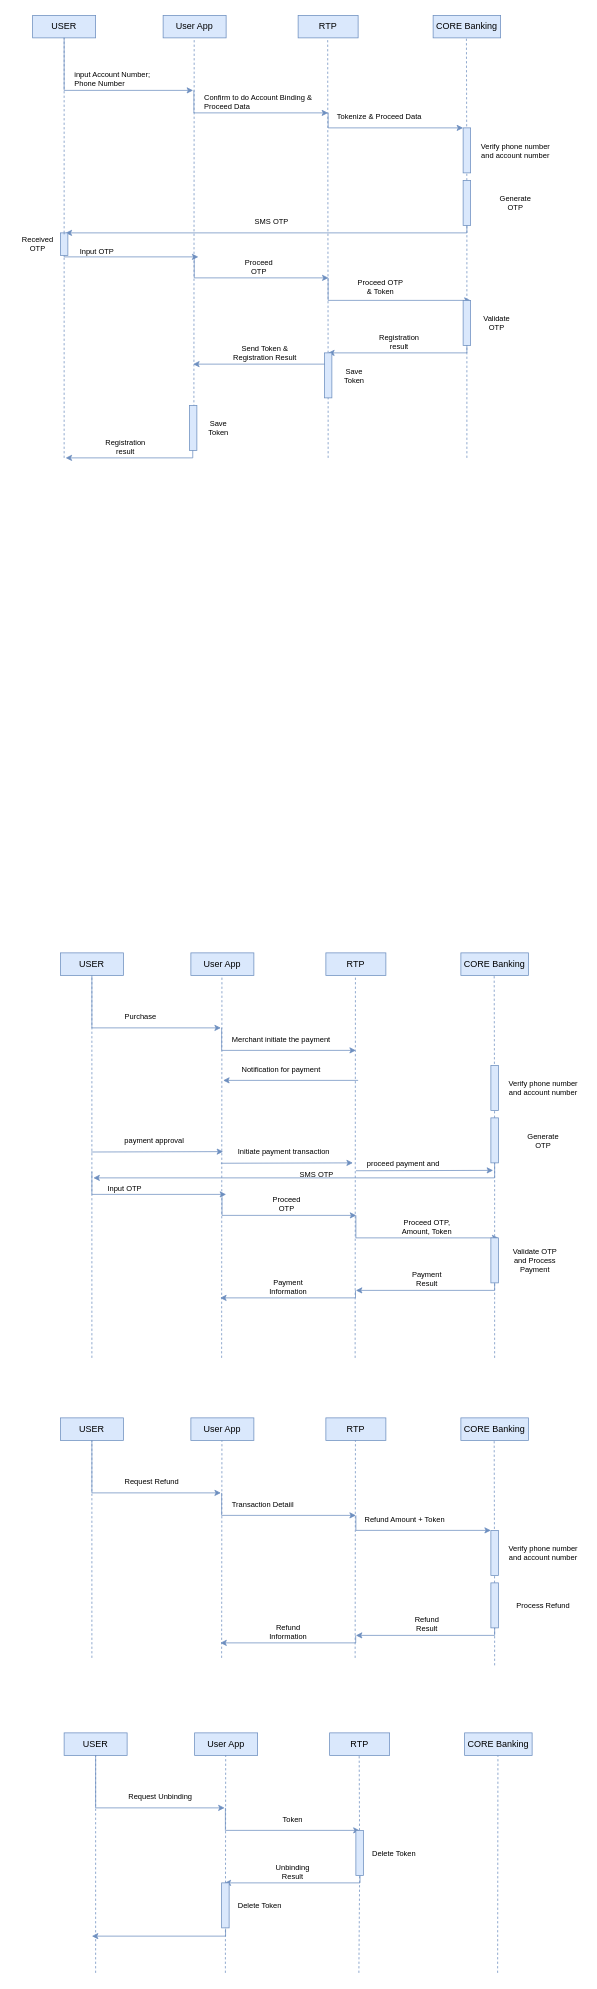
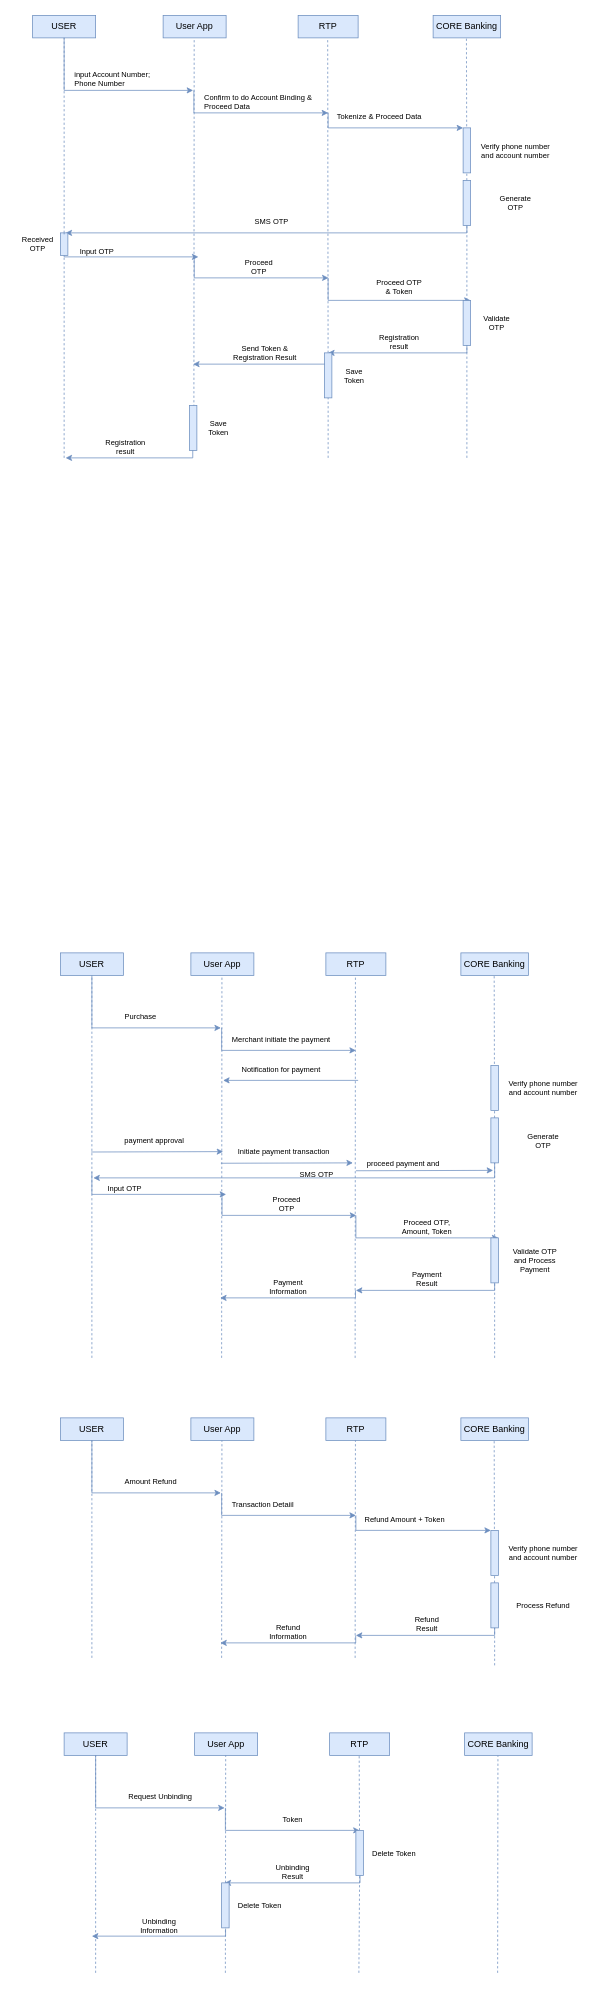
node "Proceed OTP & Token": moved (381, 287) -> (399, 287)
node "Request Refund": label "Request Refund" -> "Amount Refund"
node "Unbinding Information": added
